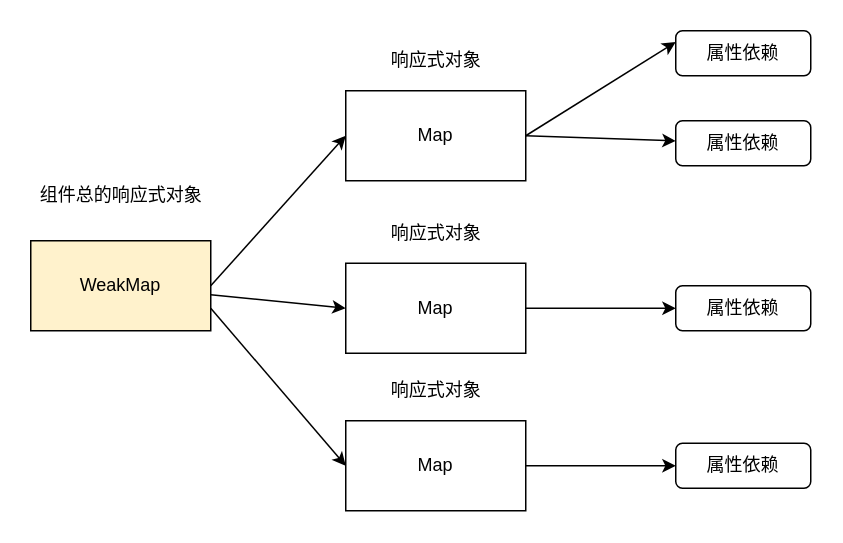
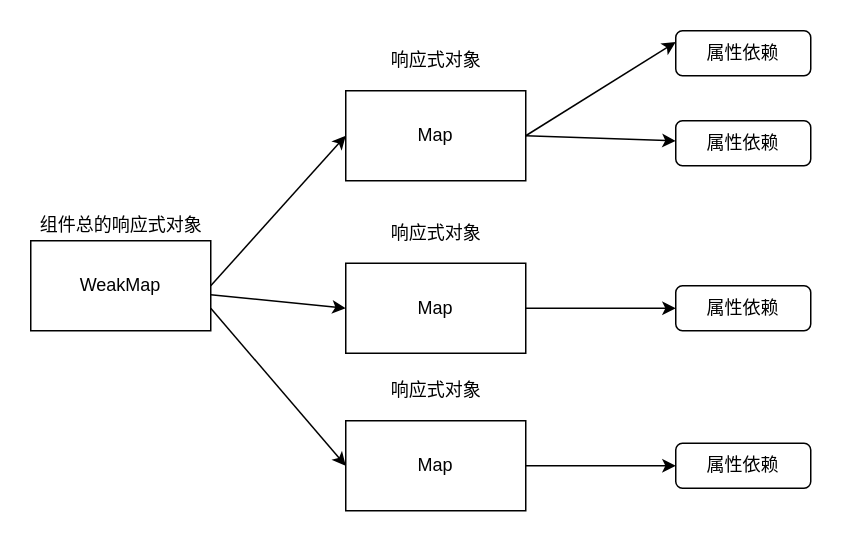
node "组件总的响应式对象": moved (121, 196) -> (121, 226)
node "WeakMap": fillcolor #fff2cc -> #ffffff
